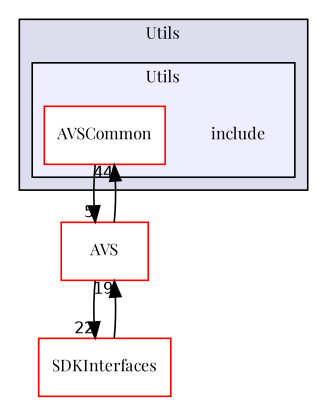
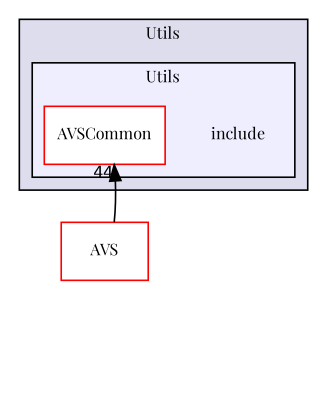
edge "AVSCommon" -> "AVS": removed
node "SDKInterfaces": removed
